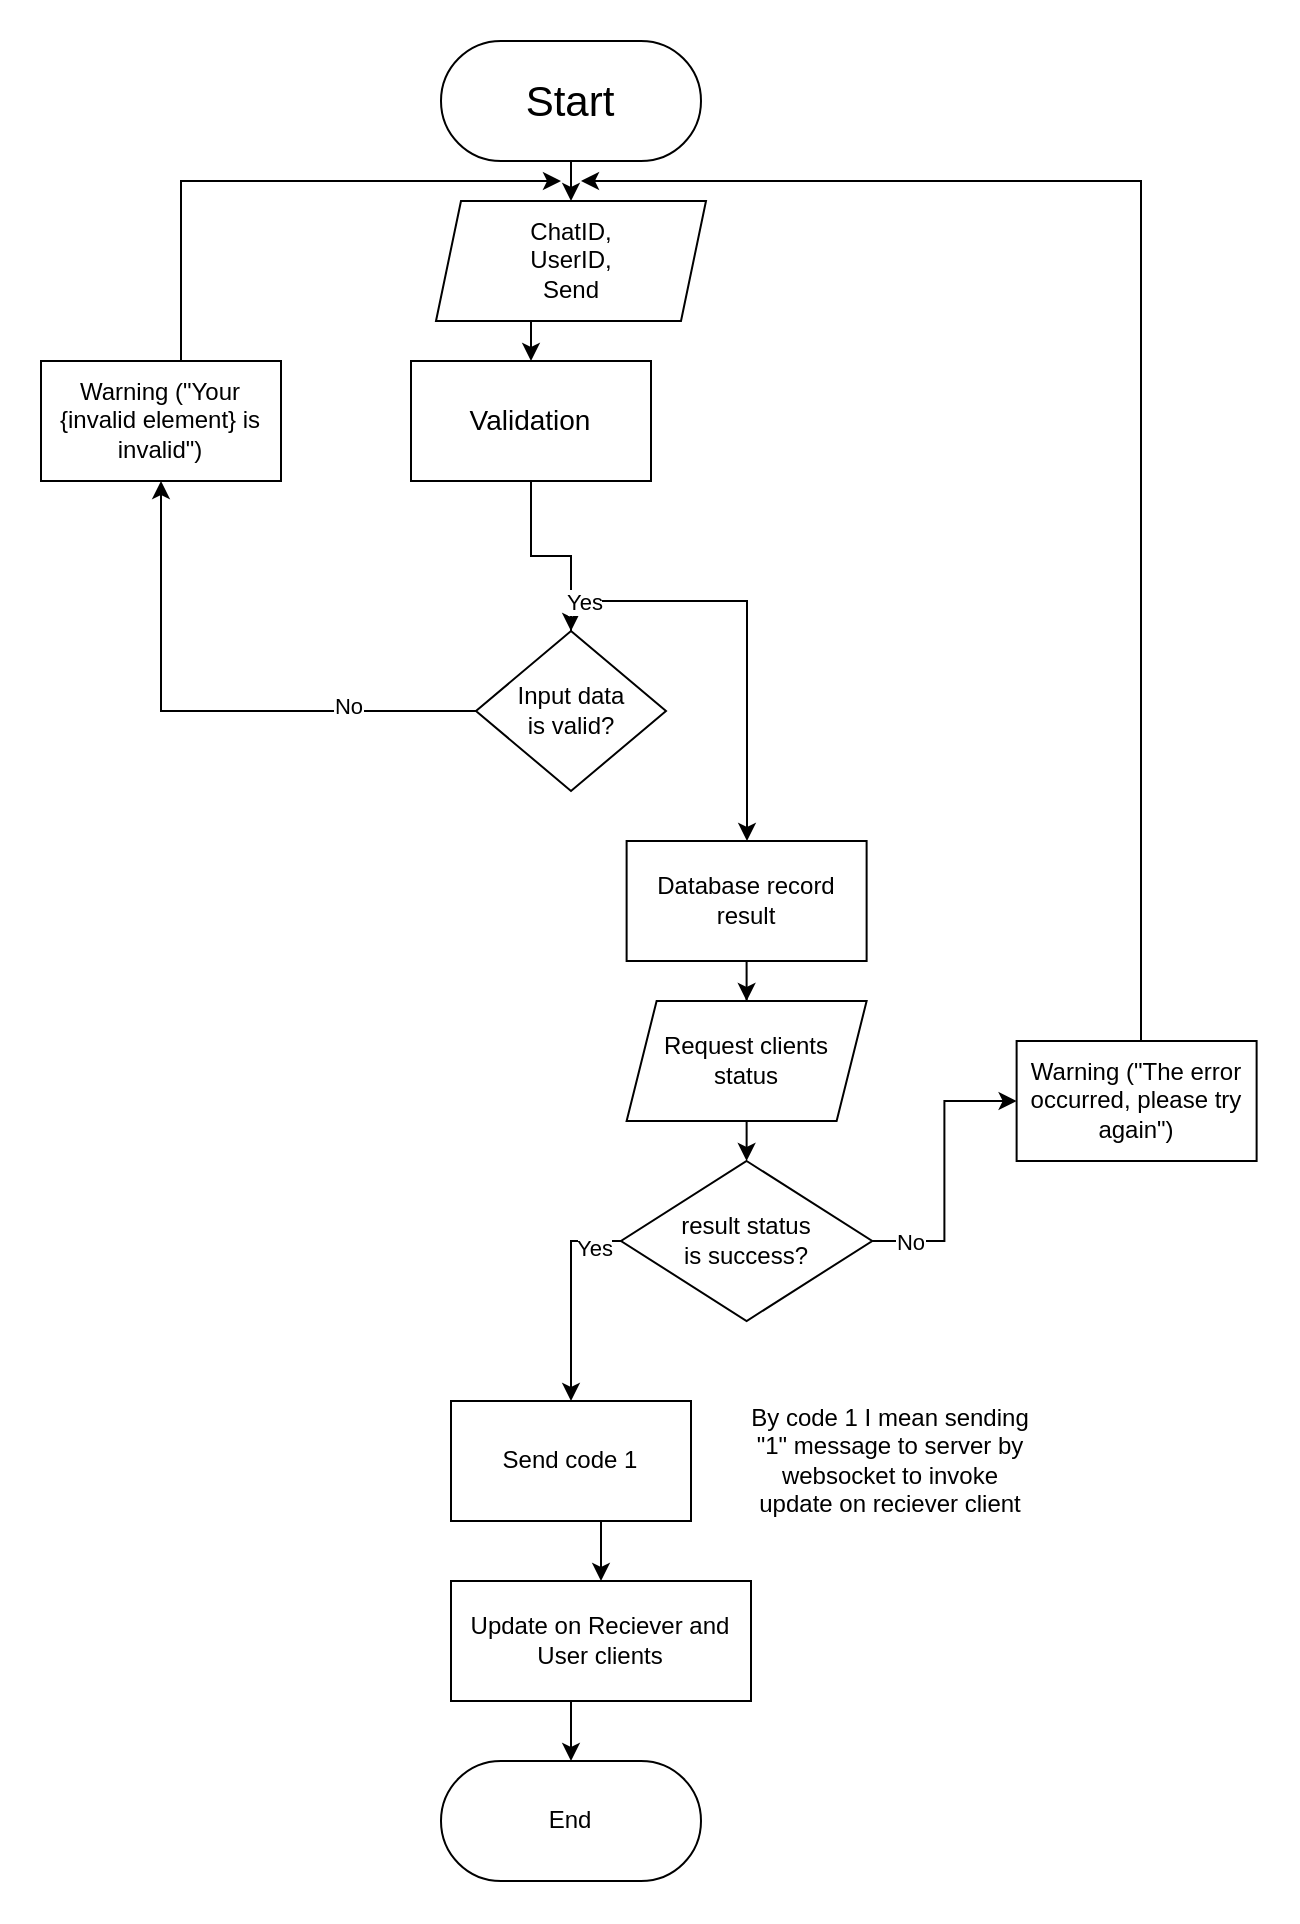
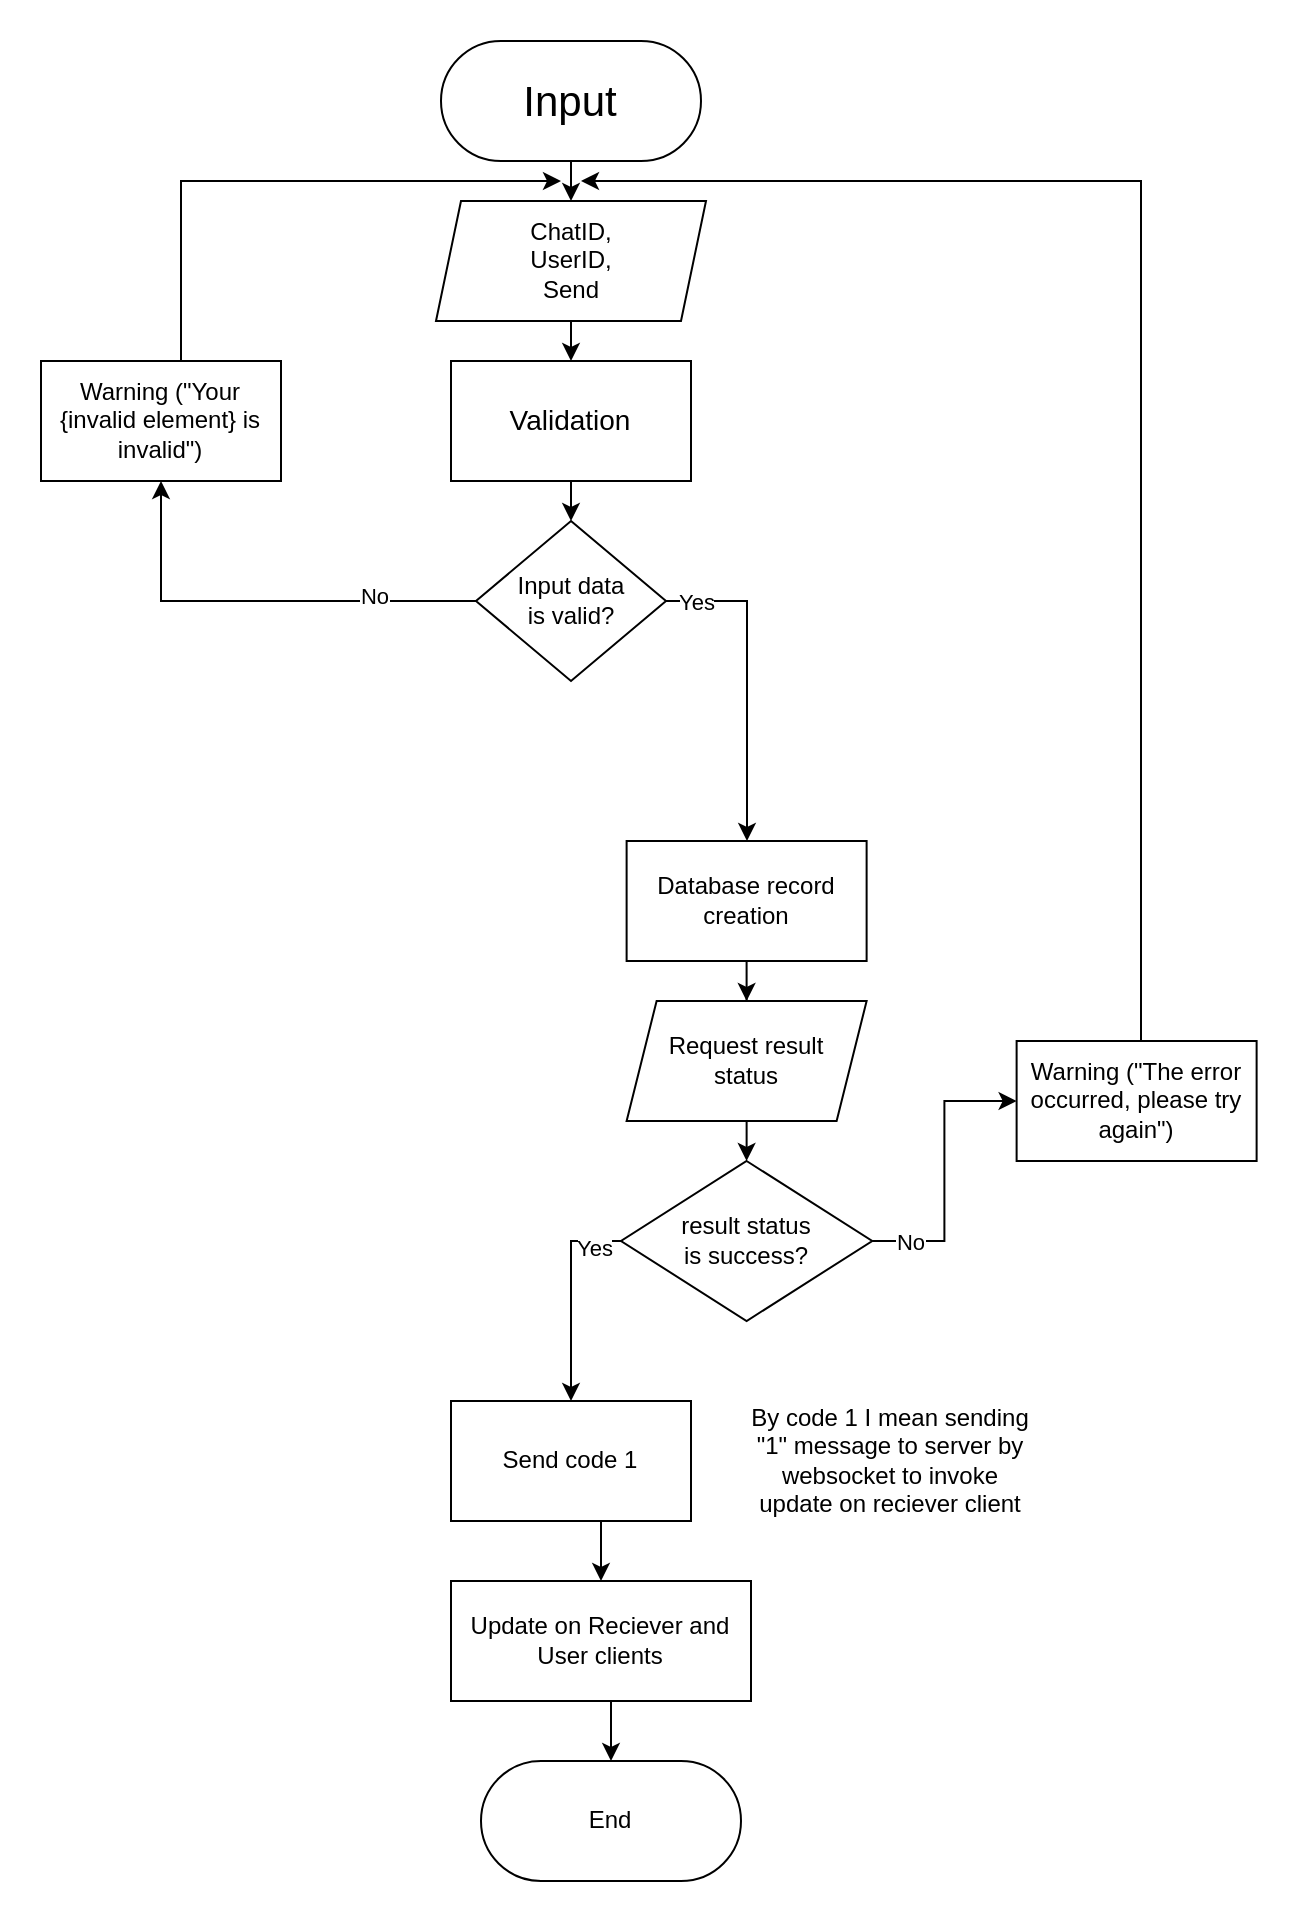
node "Start": label "Start" -> "Input"
node "Validation": moved (531, 421) -> (571, 421)
node "Input data is valid?": moved (571, 711) -> (571, 601)
node "Database record result": label "Database record result" -> "Database record creation"
node "Request clients status": label "Request clients status" -> "Request result status"
node "End": moved (571, 1821) -> (611, 1821)
